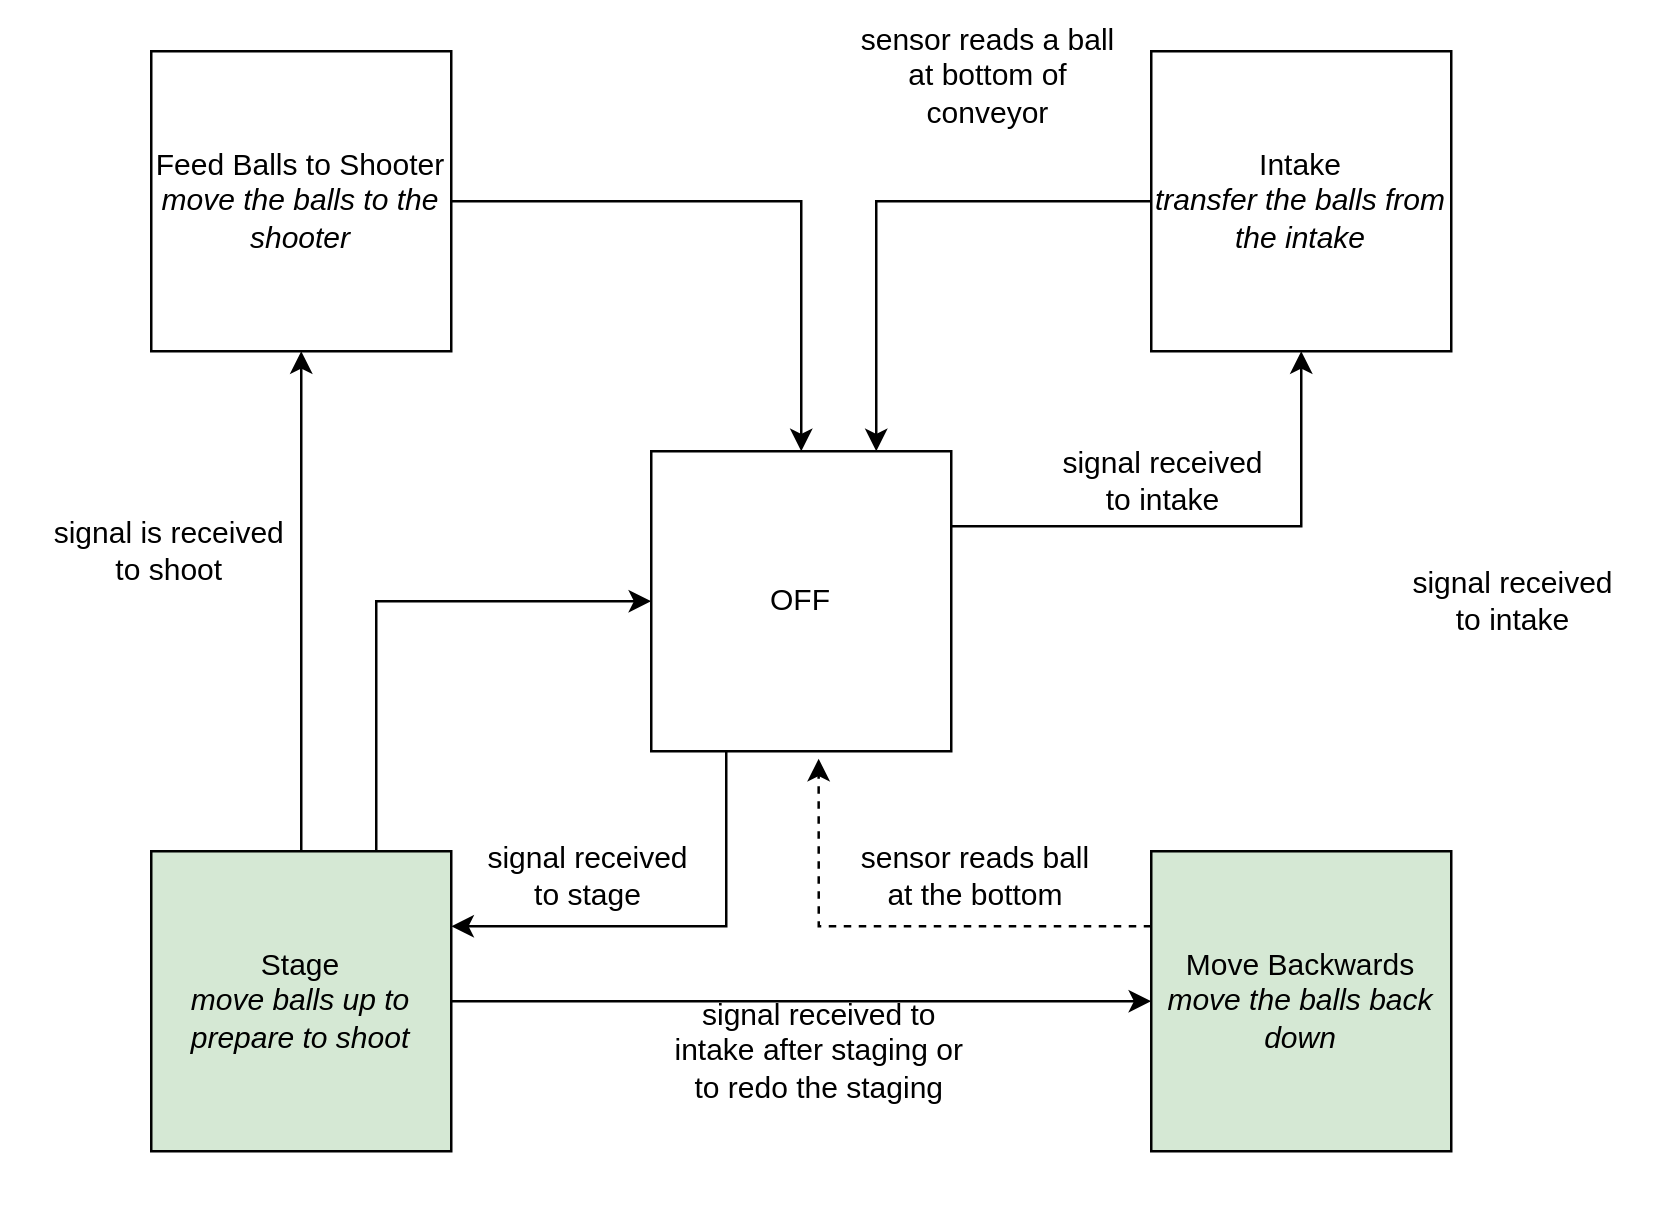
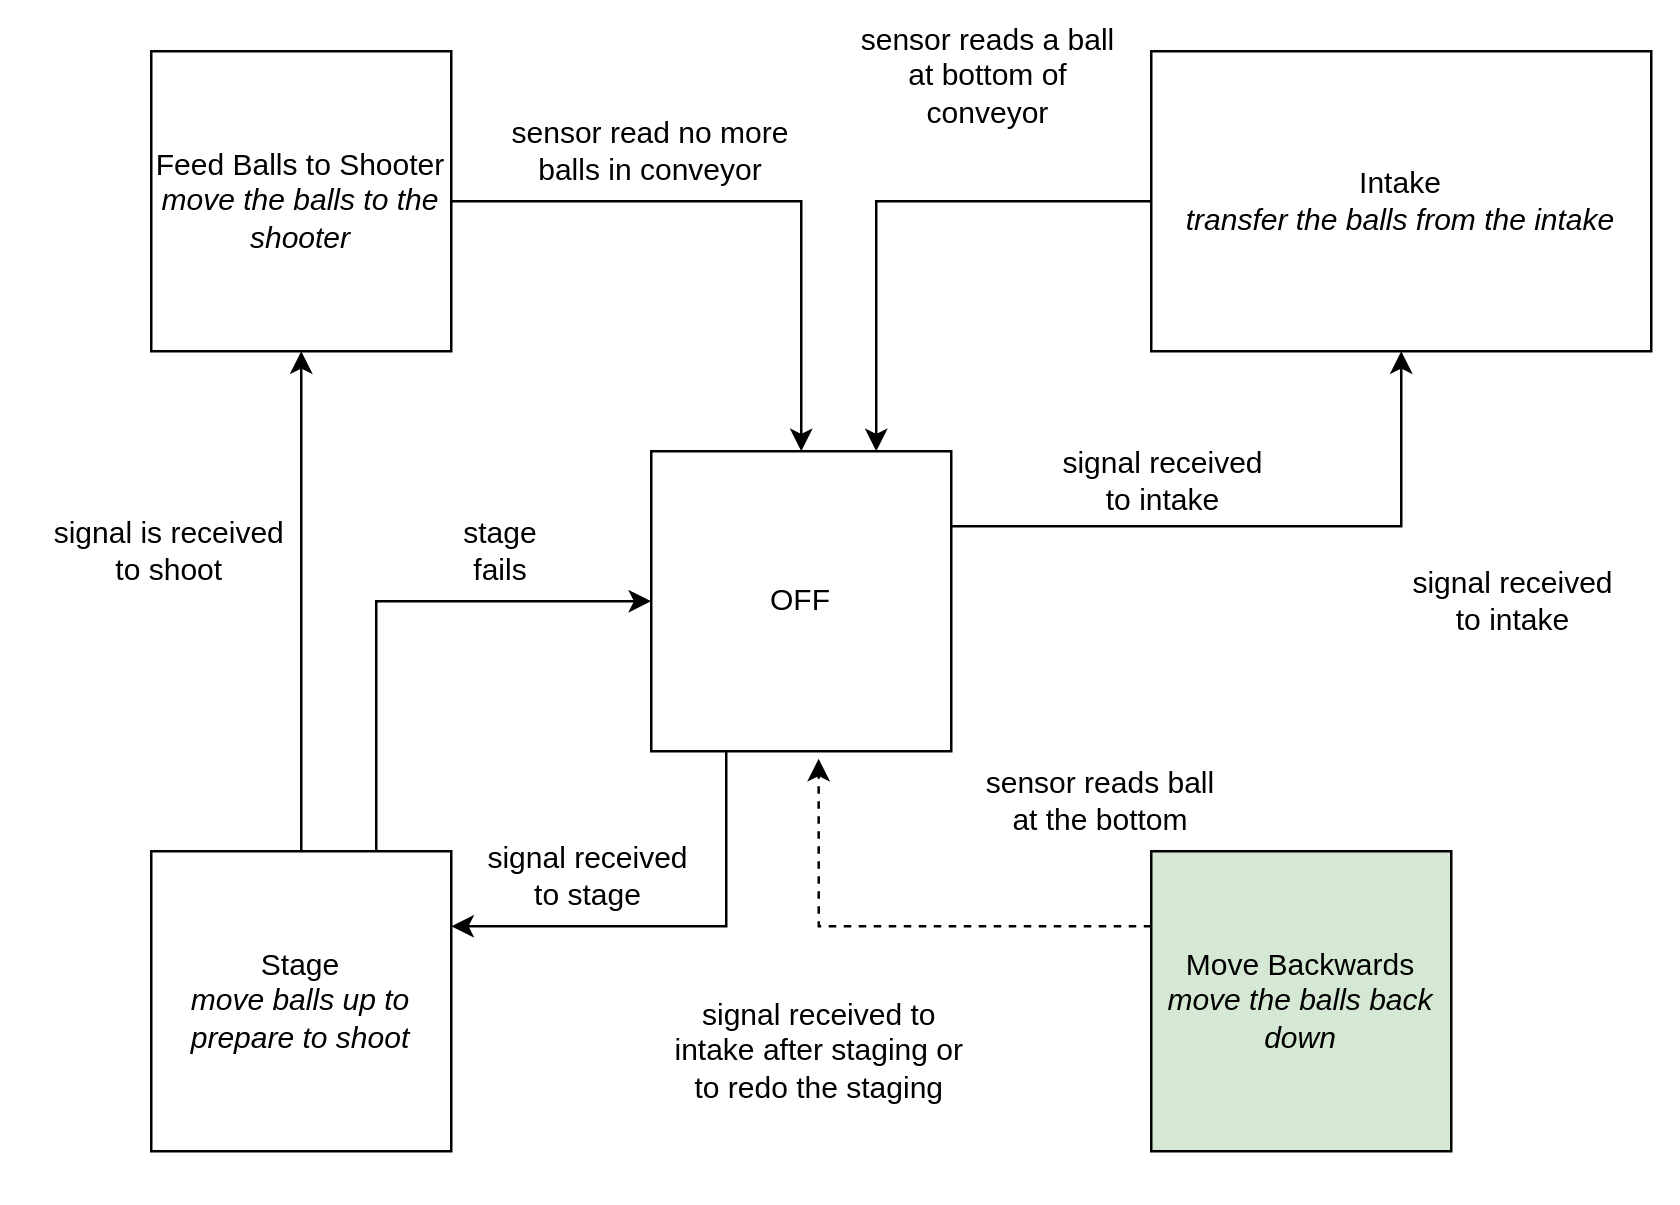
node "sensor read no more balls in conveyor": added
node "Intake transfer the balls from the intake": size 300x300 -> 500x300
node "stage fails": added
node "sensor reads ball at the bottom": moved (976, 876) -> (1101, 801)
node "Stage move balls up to prepare to shoot": fillcolor #d5e8d4 -> #ffffff
edge "Stage move balls up to prepare to shoot" -> "Move Backwards move the balls back down": removed
